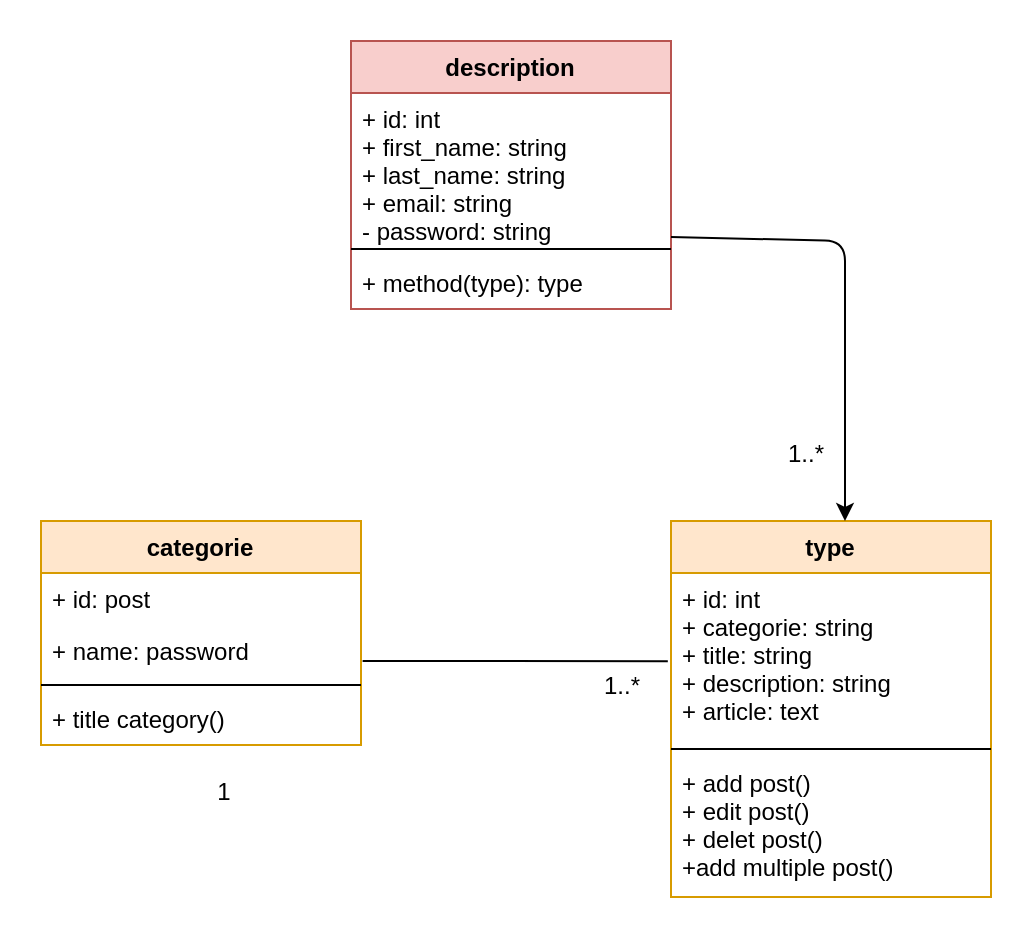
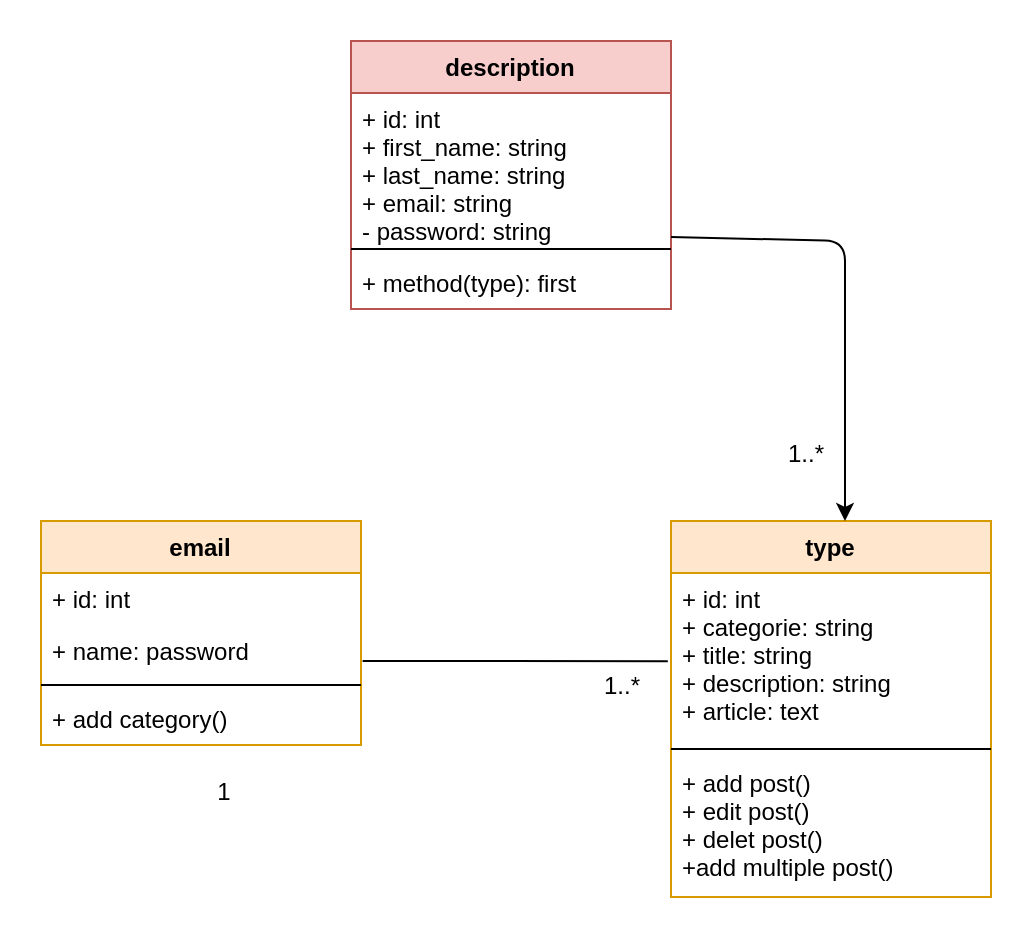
node "+ method(type): type": label "+ method(type): type" -> "+ method(type): first"
node "categorie": label "categorie" -> "email"
node "+ id: post": label "+ id: post" -> "+ id: int"
node "+ title category()": label "+ title category()" -> "+ add category()"
